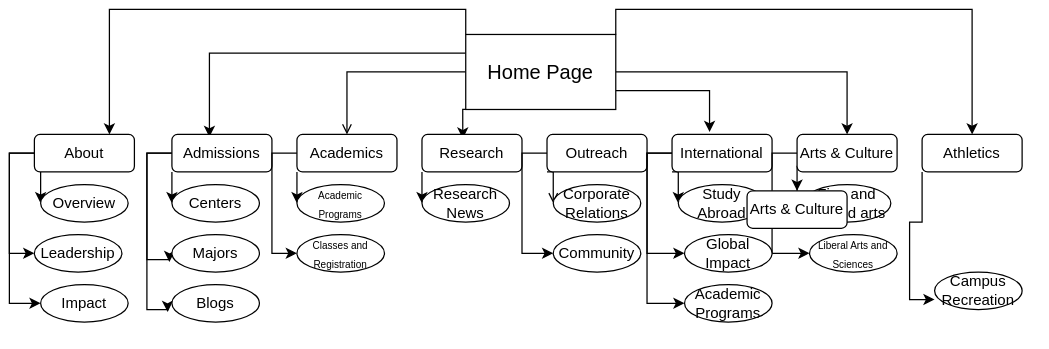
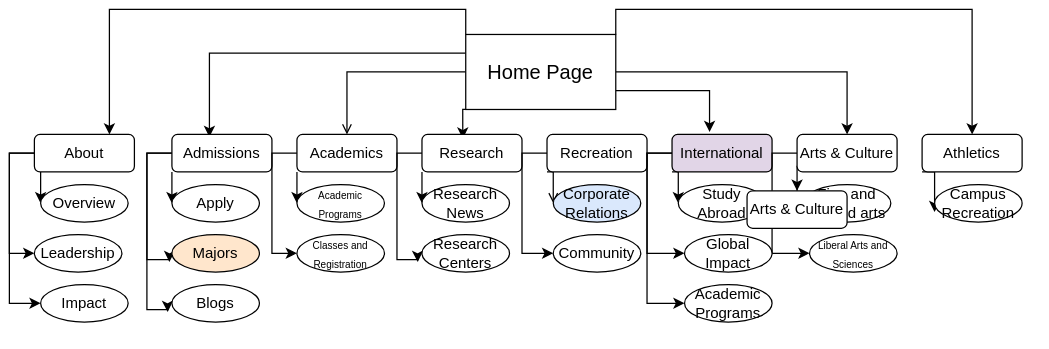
node "Outreach": label "Outreach" -> "Recreation"
node "International": fillcolor #ffffff -> #e1d5e7
node "Centers": label "Centers" -> "Apply"
node "Corporate Relations": fillcolor #ffffff -> #dae8fc
edge "Research" -> "Research Centers": added
node "Majors": fillcolor #ffffff -> #ffe6cc
node "Research Centers": added
node "Campus Recreation": moved (978, 291) -> (978, 203)
